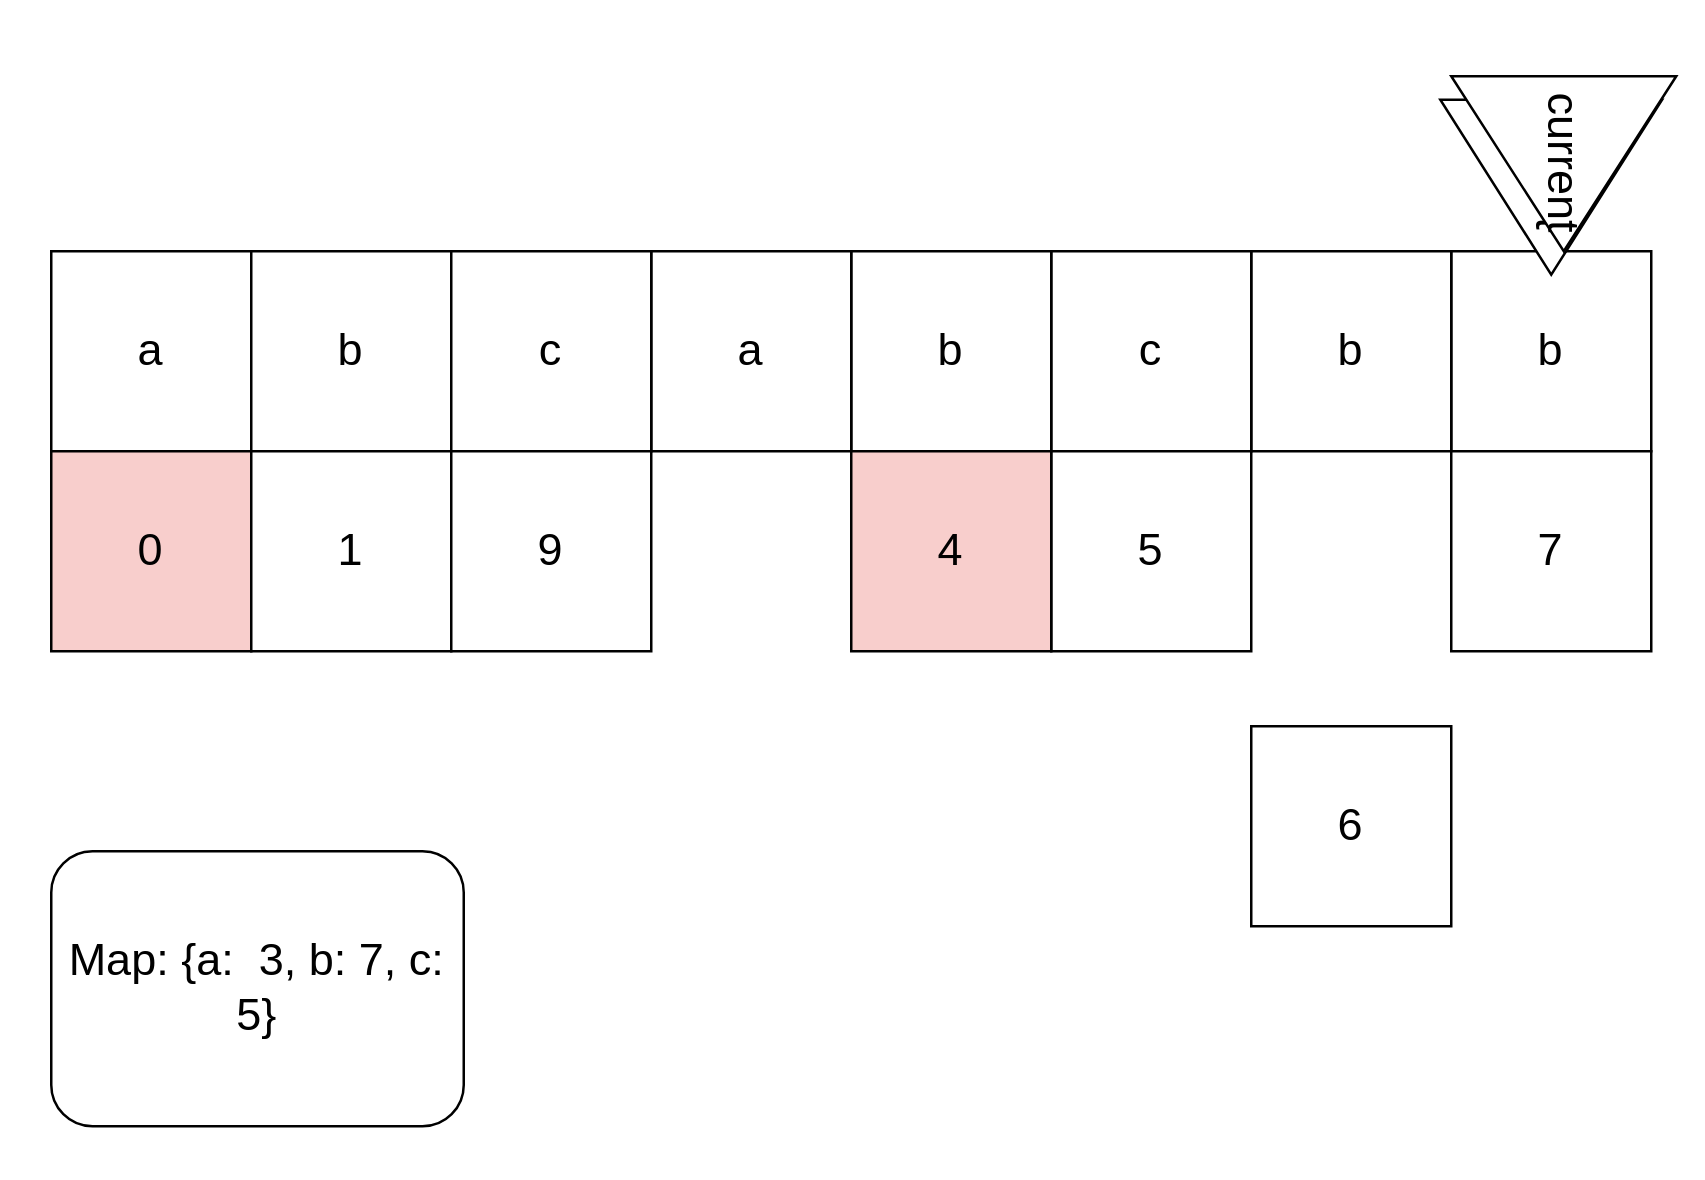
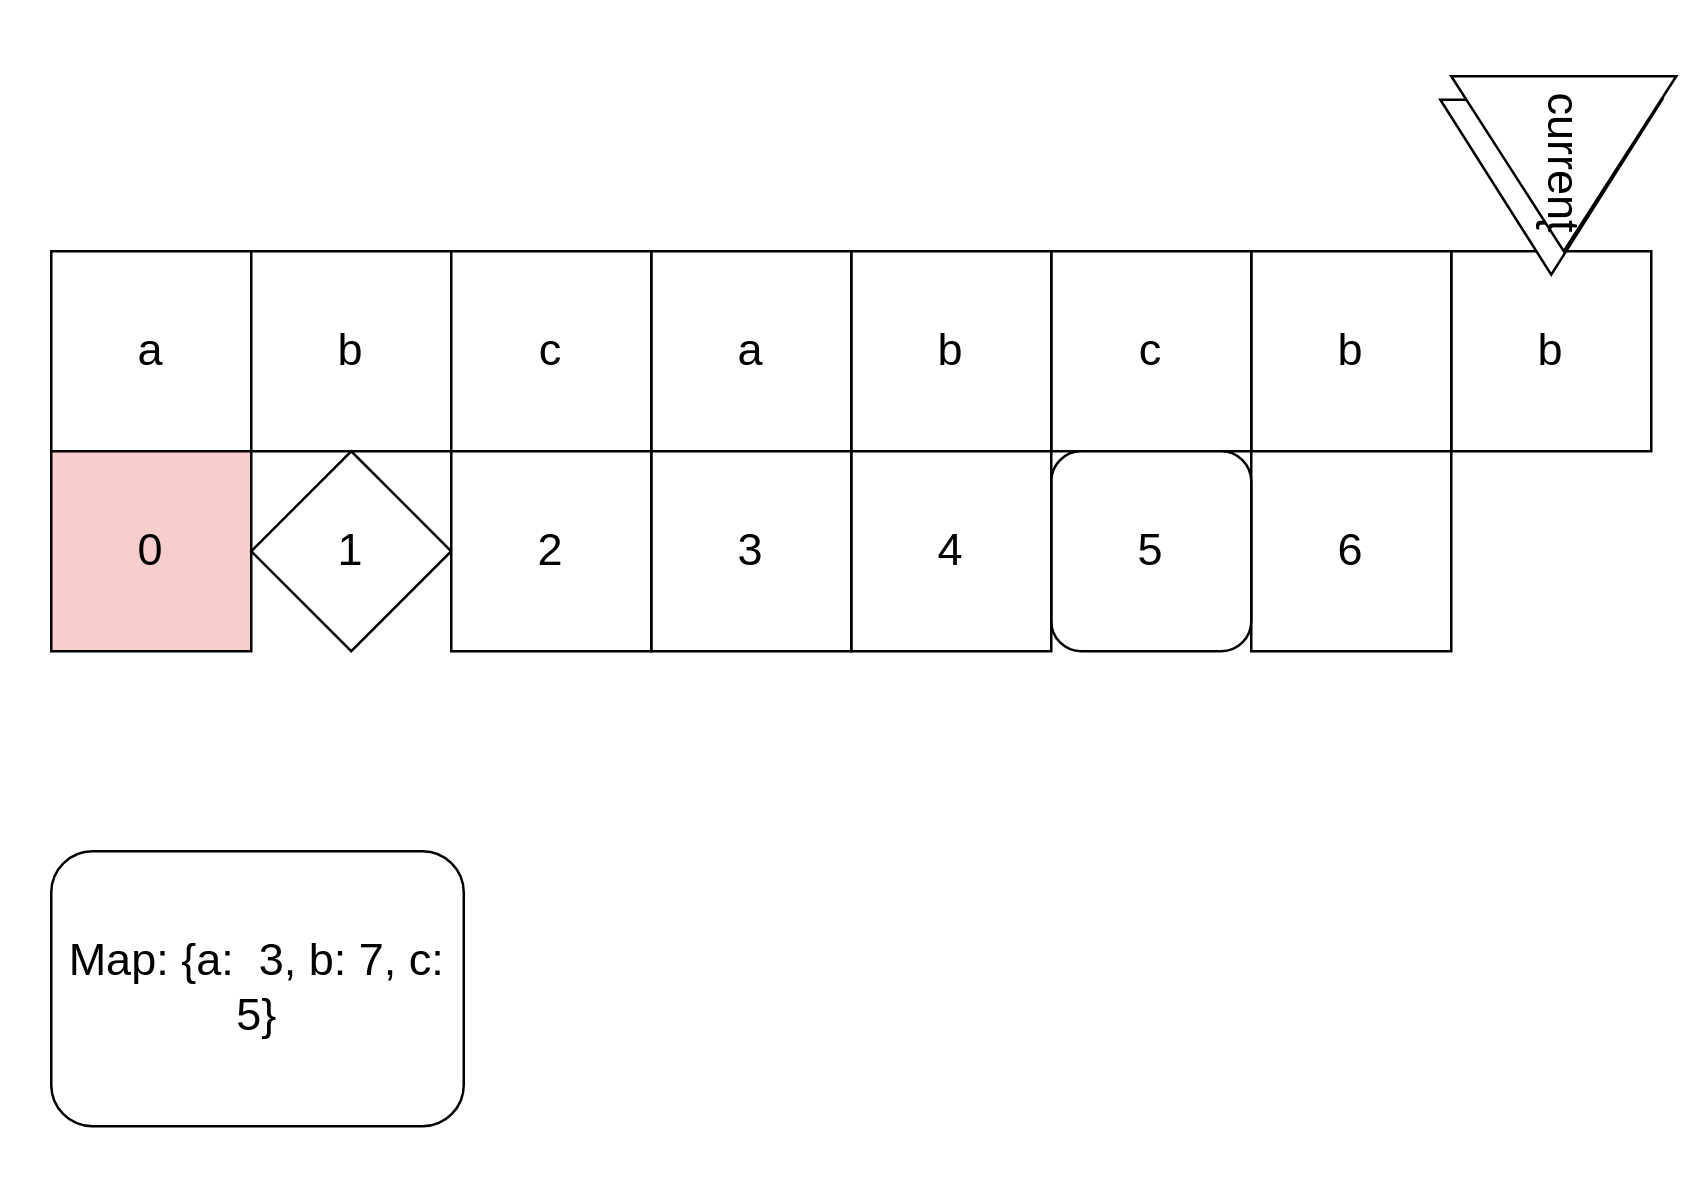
node "1": shape rectangle -> diamond
node "9": label "9" -> "2"
node "3": added
node "4": fillcolor #f8cecc -> #ffffff
node "5": shape rectangle -> rounded rectangle
node "7": removed
node "6": moved (1351, 826) -> (1351, 551)
